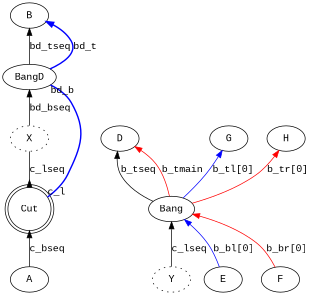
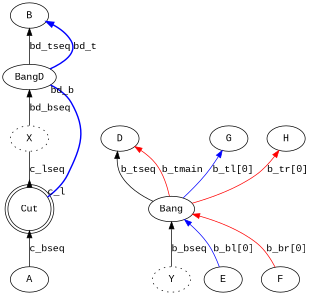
edge "Bang" -- "Y": label "c_lseq" -> "b_bseq"
